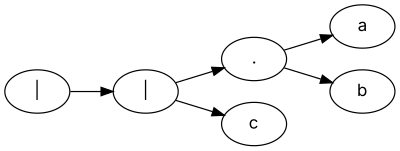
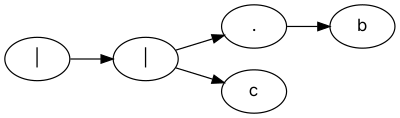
node "a": removed
